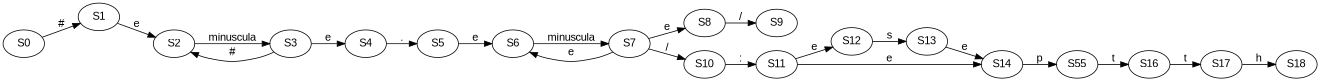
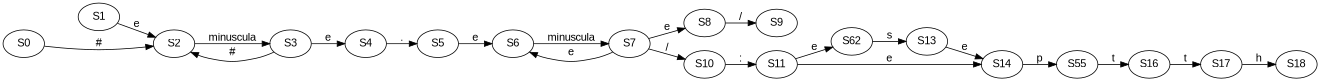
edge "S0" -> "S1": now "S0" -> "S2"
node "S12": label "S12" -> "S62"
